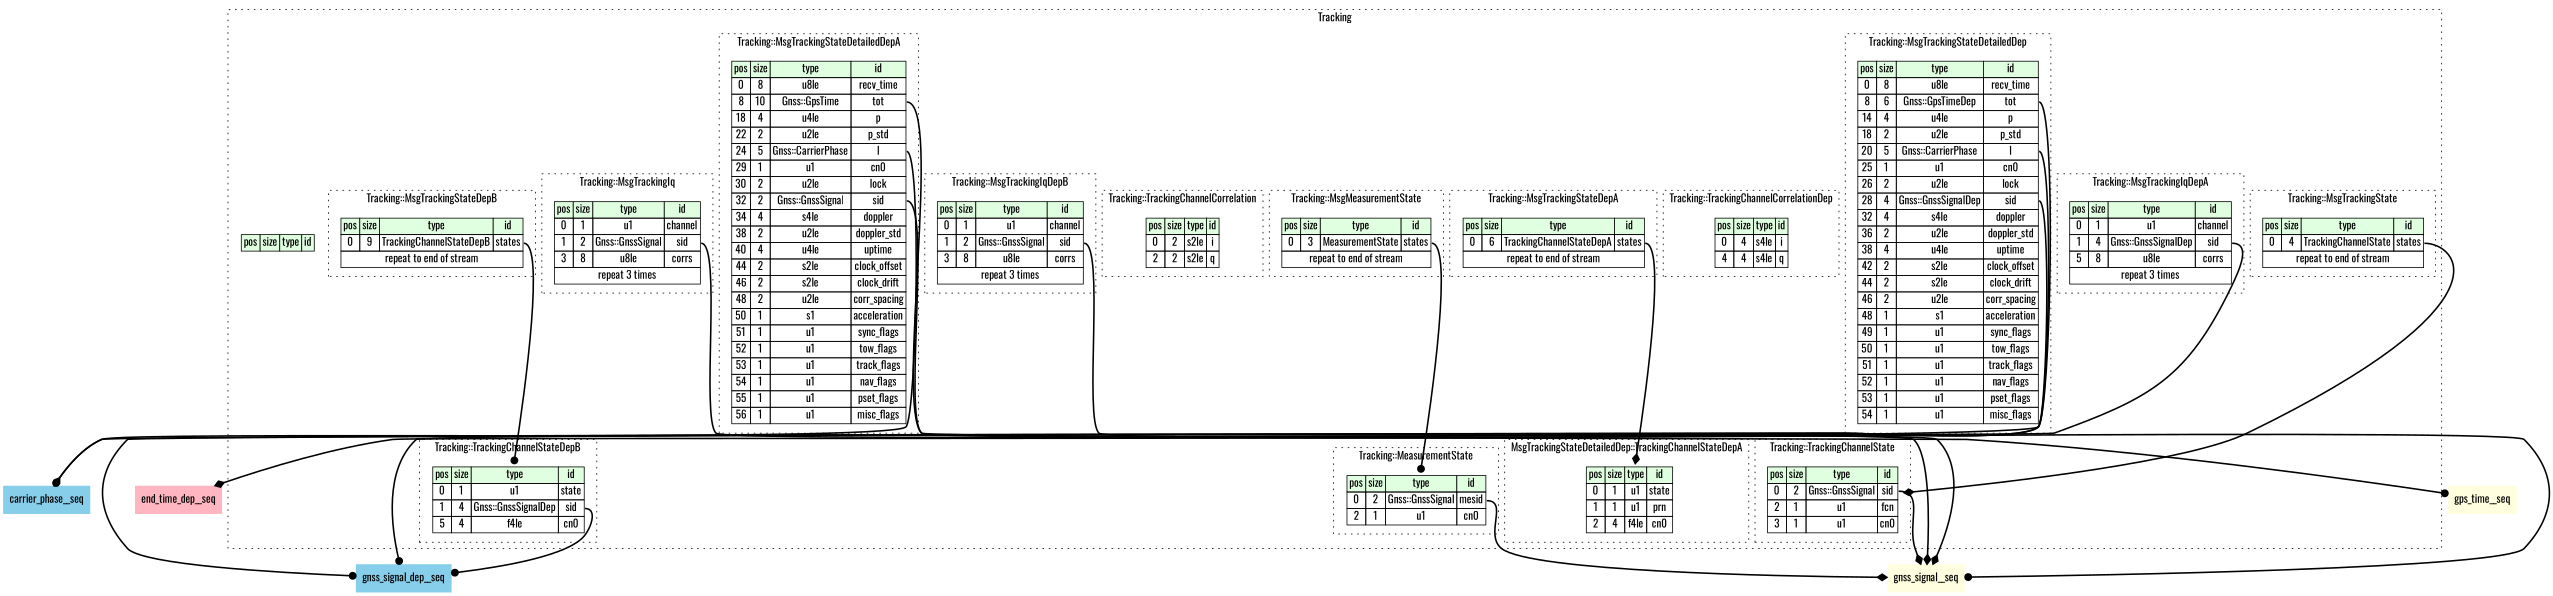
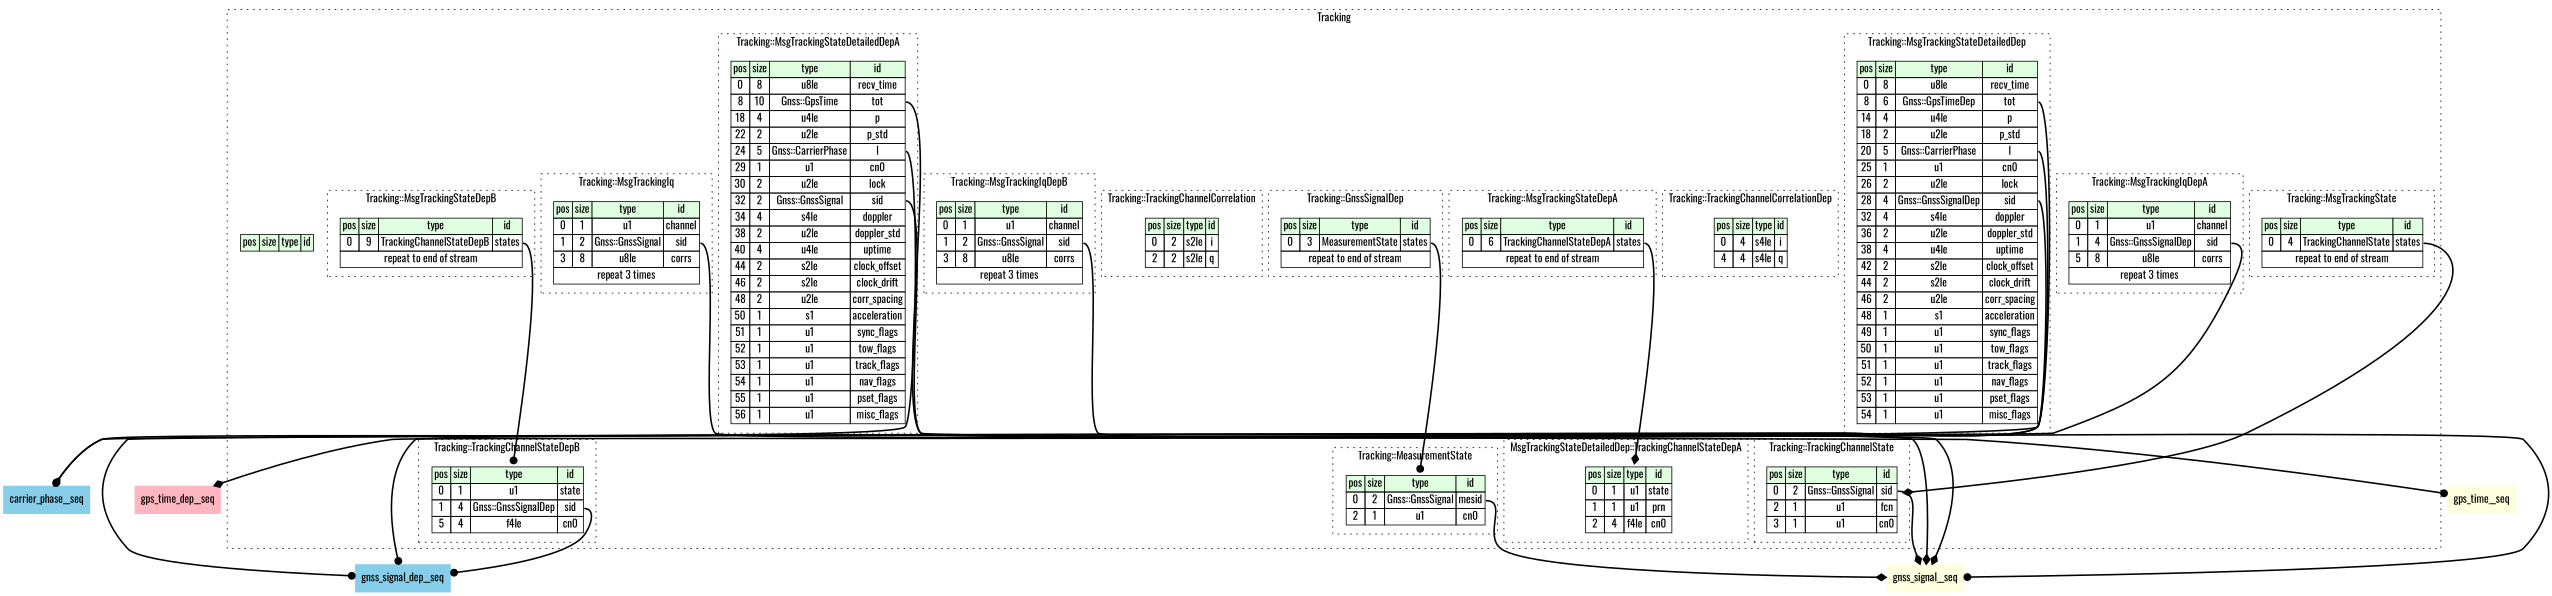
cluster "Tracking::MsgMeasurementState": label "Tracking::MsgMeasurementState" -> "Tracking::GnssSignalDep"
node "end_time_dep__seq": label "end_time_dep__seq" -> "gps_time_dep__seq"
